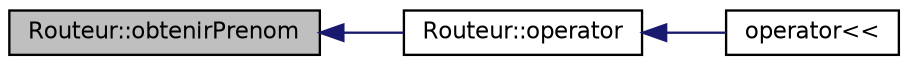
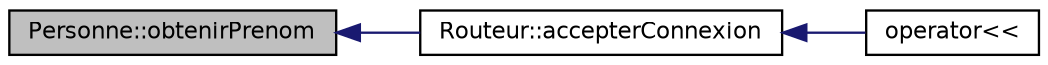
node "Routeur::obtenirPrenom": label "Routeur::obtenirPrenom" -> "Personne::obtenirPrenom"
node "Routeur::operator": label "Routeur::operator" -> "Routeur::accepterConnexion"
